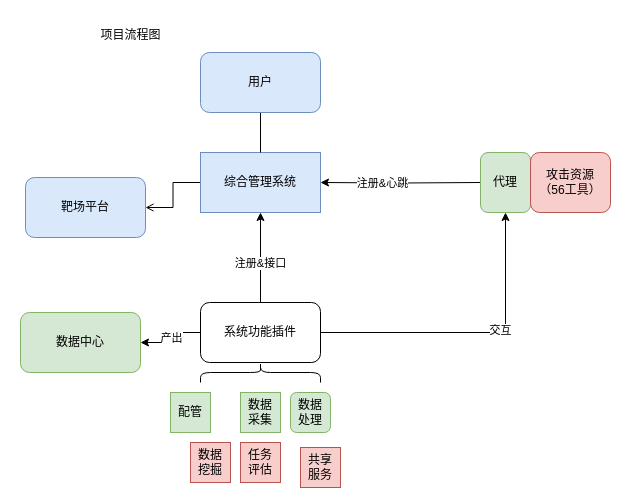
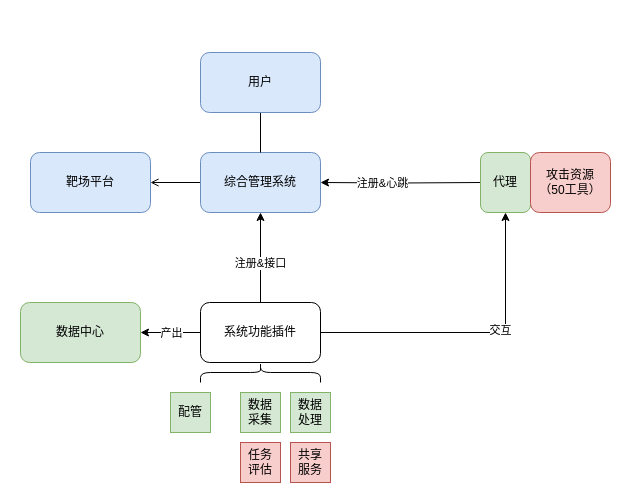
node "项目流程图": removed
node "综合管理系统": shape rectangle -> rounded rectangle
node "攻击资源 （56工具）": label "攻击资源 （56工具）" -> "攻击资源 （50工具）"
node "靶场平台": moved (86, 208) -> (91, 183)
node "数据中心": moved (81, 343) -> (81, 333)
node "数据 处理": shape rounded rectangle -> rectangle
node "数据 挖掘": removed
node "共享 服务": moved (321, 468) -> (311, 463)
